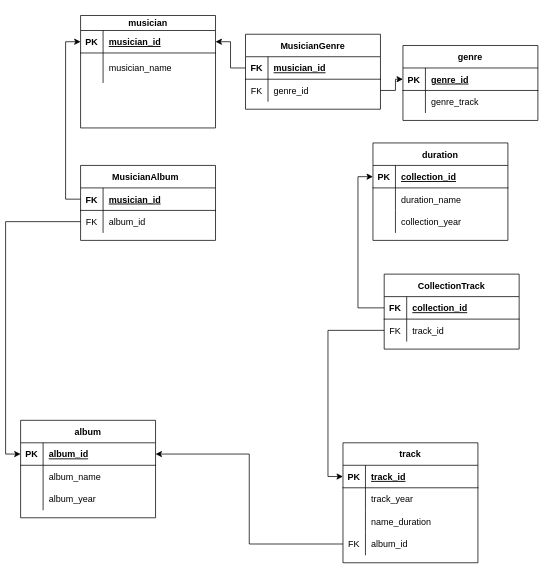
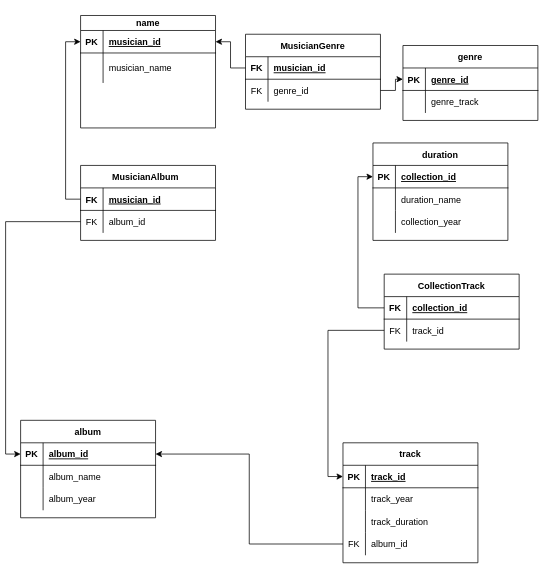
node "musician": label "musician" -> "name"
node "name_duration": label "name_duration" -> "track_duration"
